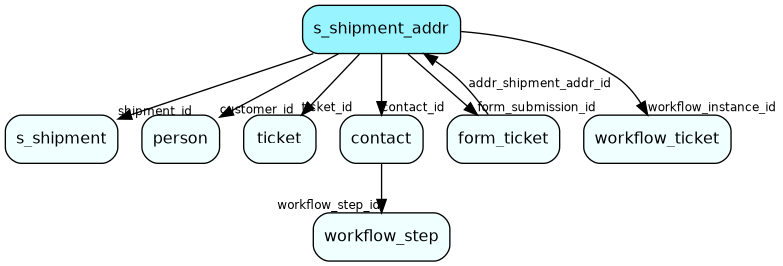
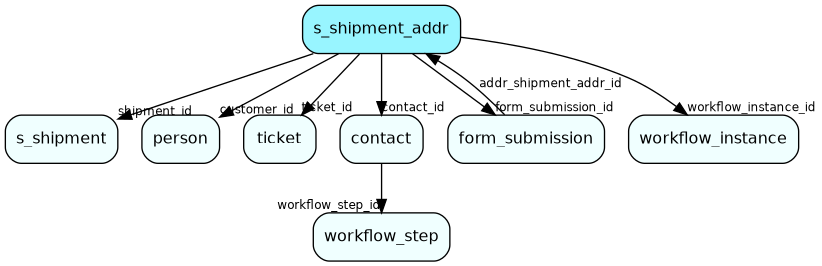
node "form_ticket": label "form_ticket" -> "form_submission"
node "workflow_ticket": label "workflow_ticket" -> "workflow_instance"
